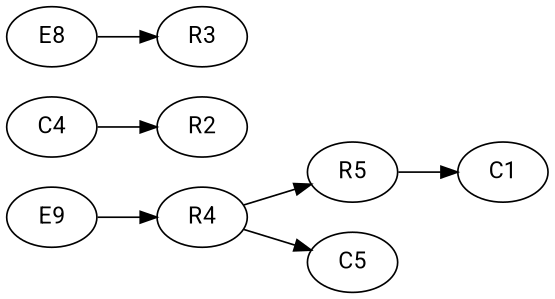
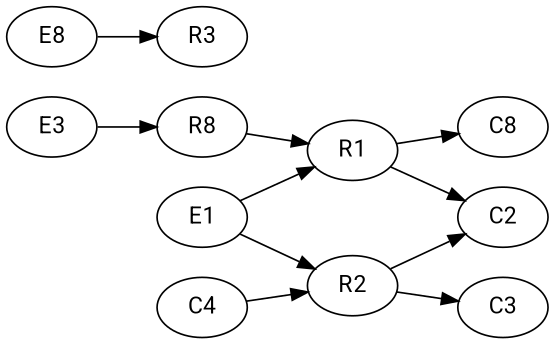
node "R5": label "R5" -> "R1"
node "C1": label "C1" -> "C8"
node "E9": label "E9" -> "E3"
node "E1": added
node "R4": label "R4" -> "R8"
node "C2": added
node "C5": removed
node "C3": added
